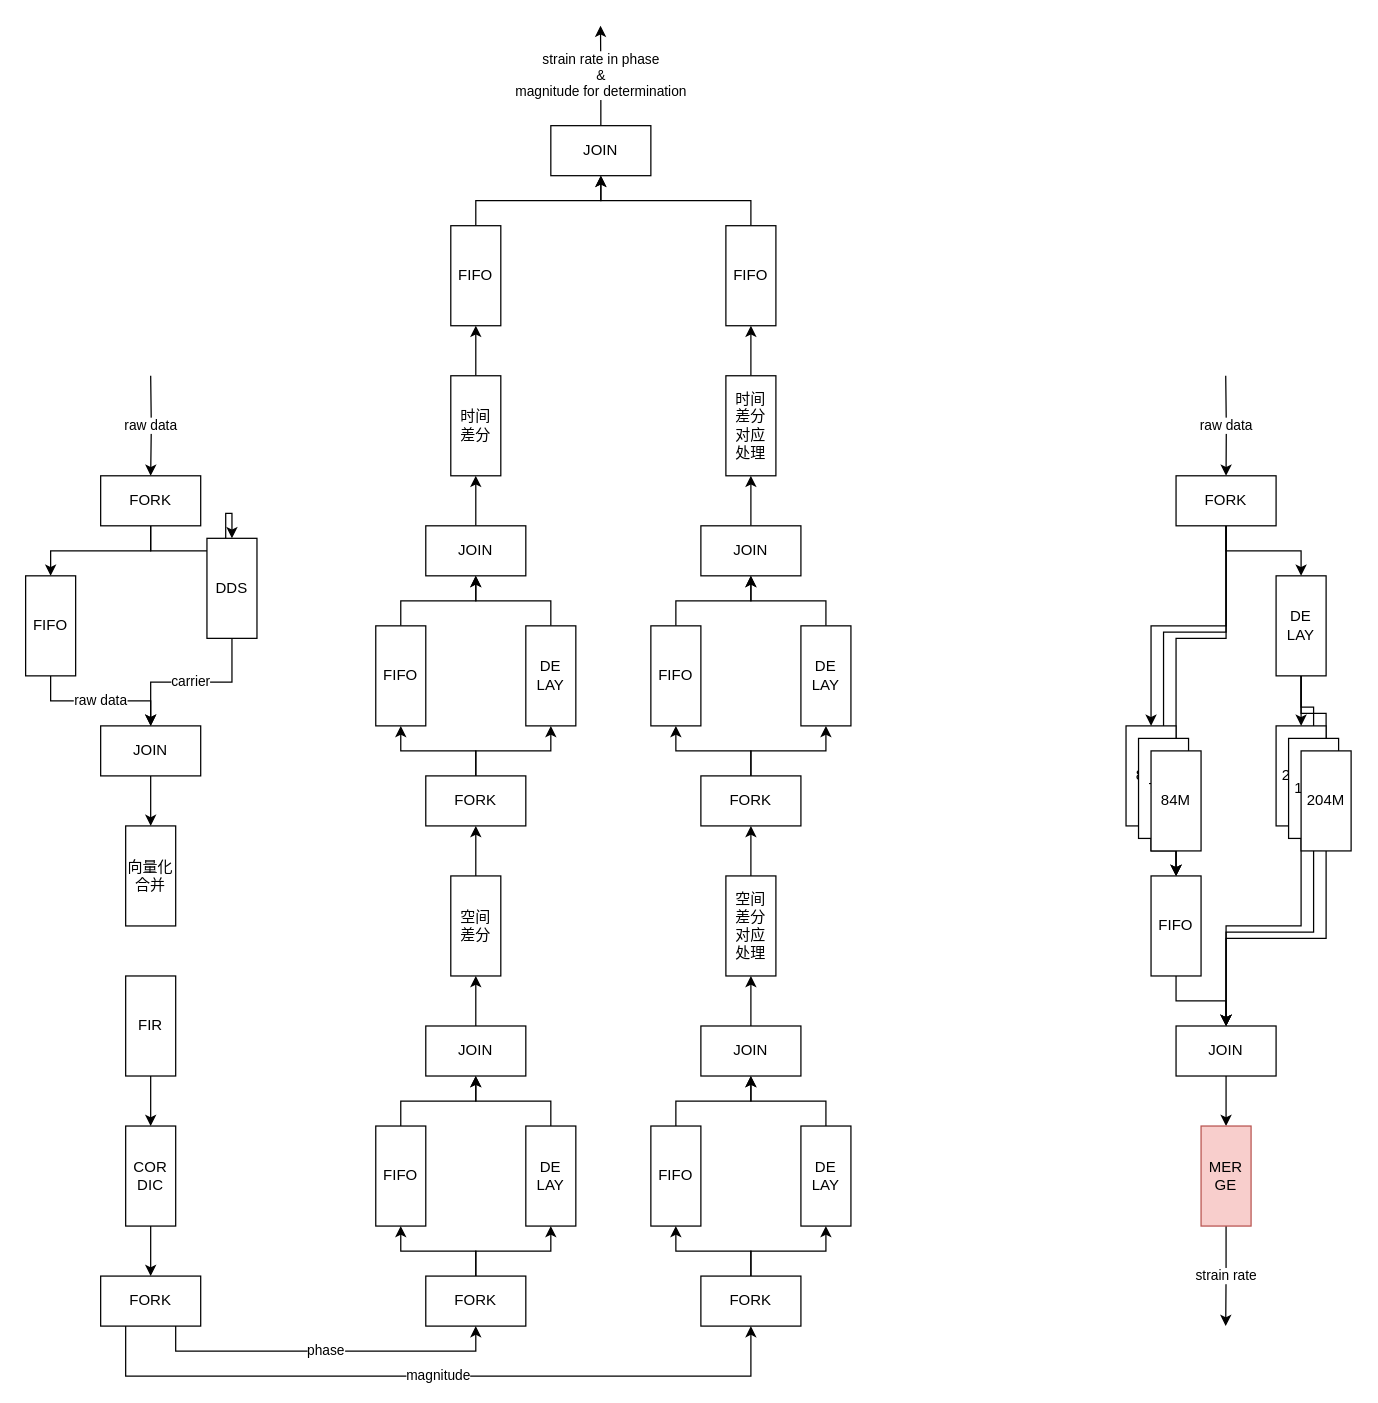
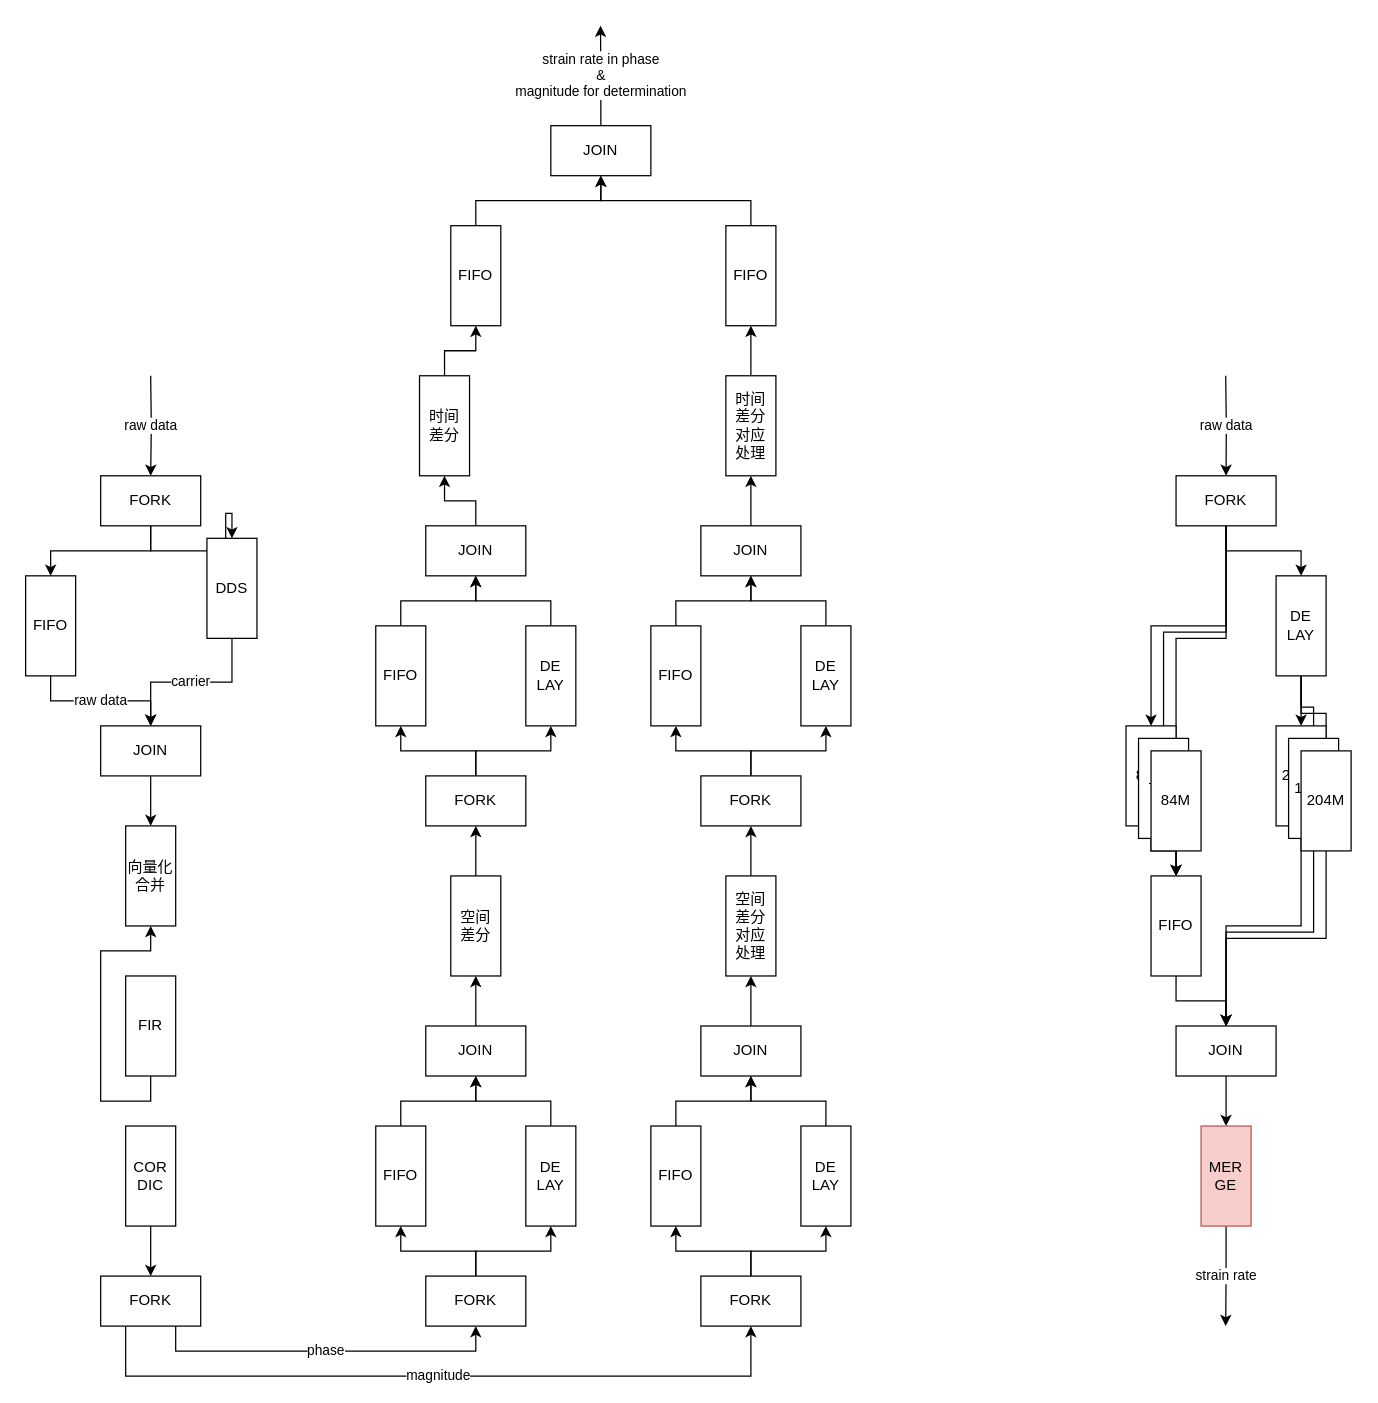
node "时间 差分": moved (476, 426) -> (444, 426)
edge "FIR" -> "COR DIC": now "FIR" -> "向量化 合并"
